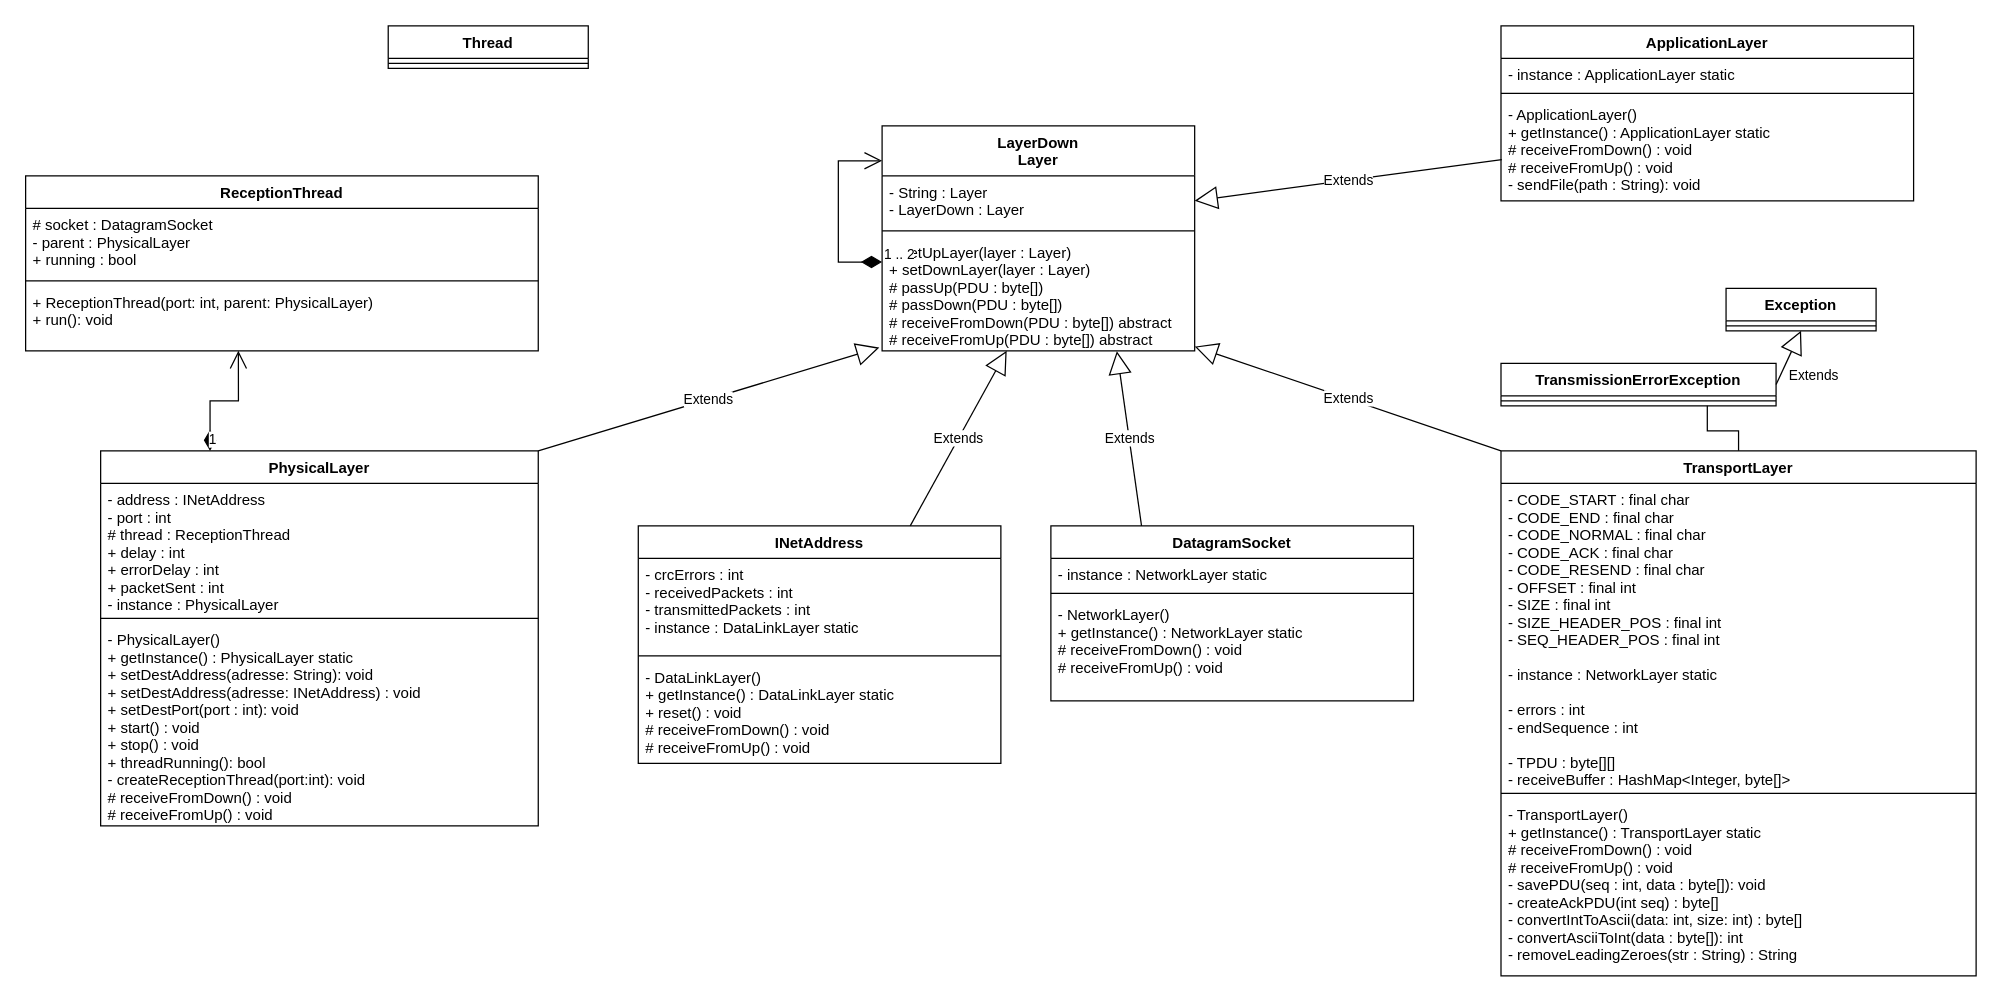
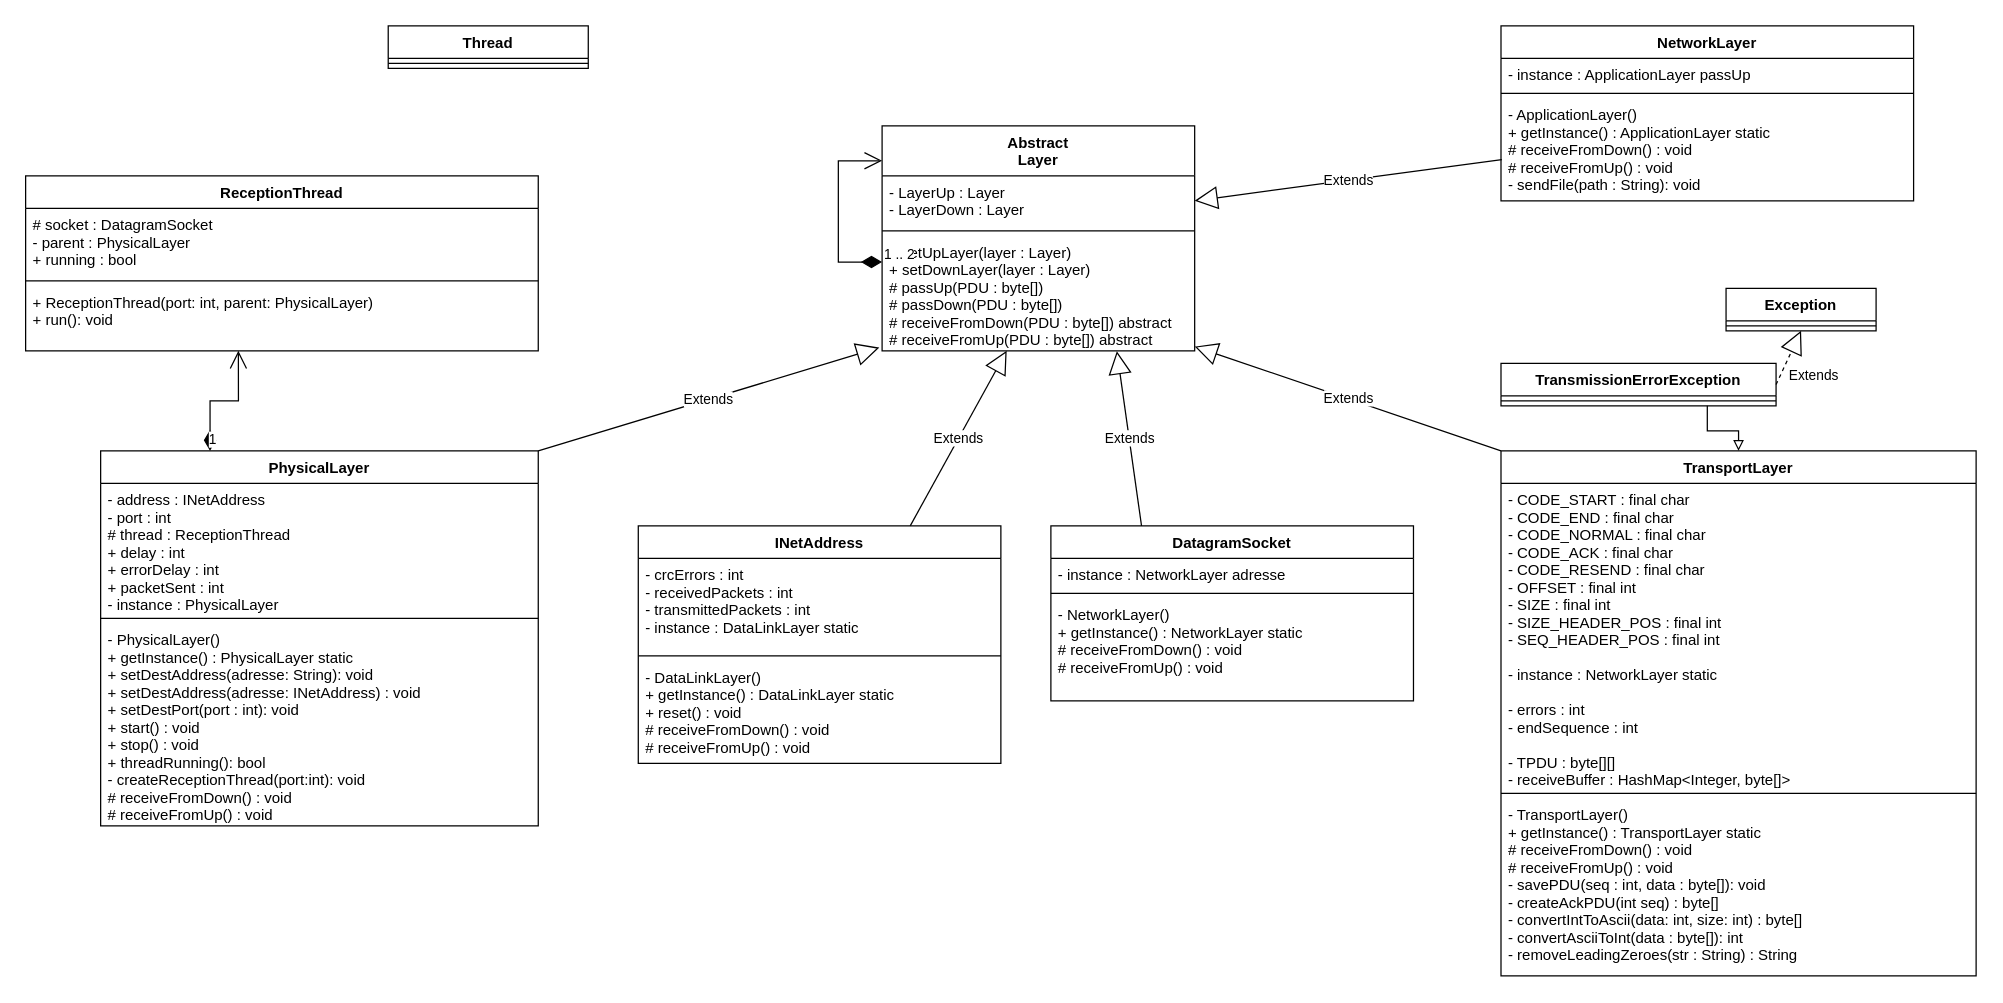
node "ApplicationLayer": label "ApplicationLayer" -> "NetworkLayer"
node "- instance : ApplicationLayer static": label "- instance : ApplicationLayer static" -> "- instance : ApplicationLayer passUp"
node "LayerDown Layer": label "LayerDown Layer" -> "Abstract Layer"
node "- String : Layer - LayerDown : Layer": label "- String : Layer - LayerDown : Layer" -> "- LayerUp : Layer - LayerDown : Layer"
edge "TransmissionErrorException" -> "Exception": style solid -> dashed
edge "TransmissionErrorException" -- "TransportLayer": arrowhead none -> block
node "- instance : NetworkLayer static": label "- instance : NetworkLayer static" -> "- instance : NetworkLayer adresse"
